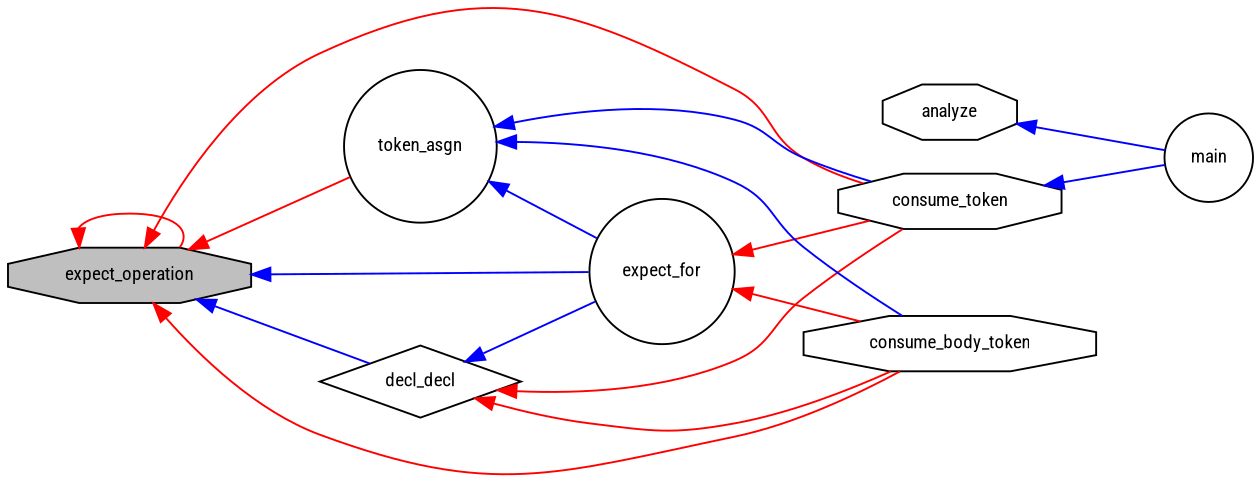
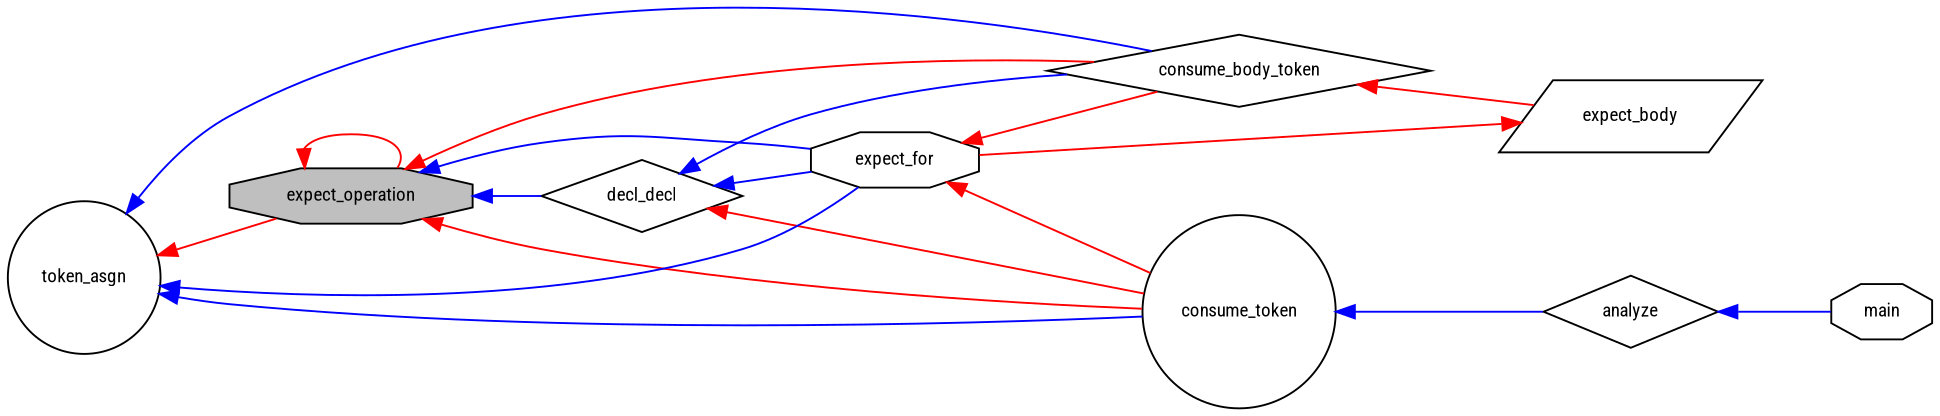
node "analyze": shape octagon -> diamond
node "expect_body": added
node "main": shape circle -> octagon
edge "main" -> "consume_token": now "analyze" -> "consume_token"
node "consume_token": shape octagon -> circle
edge "token_asgn" -> "expect_operation": reversed
node "expect_for": shape circle -> octagon
node "consume_body_token": shape octagon -> diamond
edge "consume_body_token" -> "decl_decl": color red -> blue
